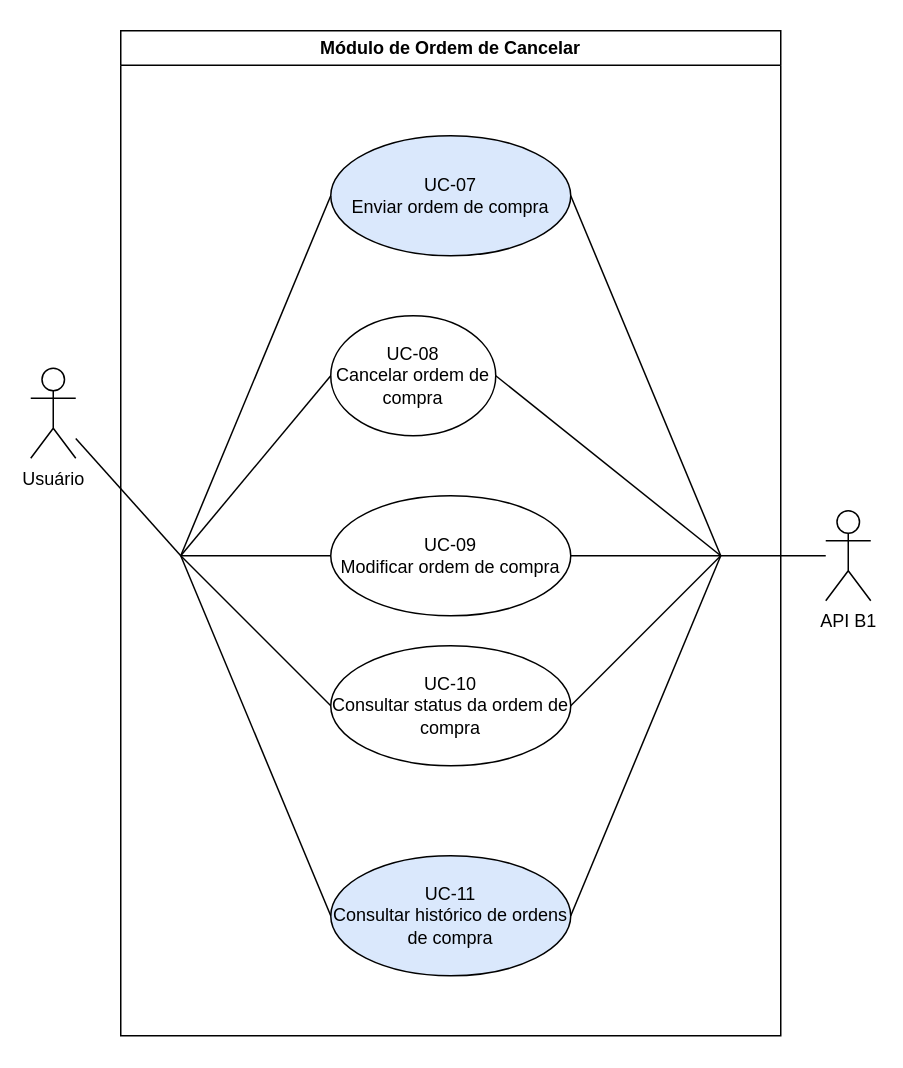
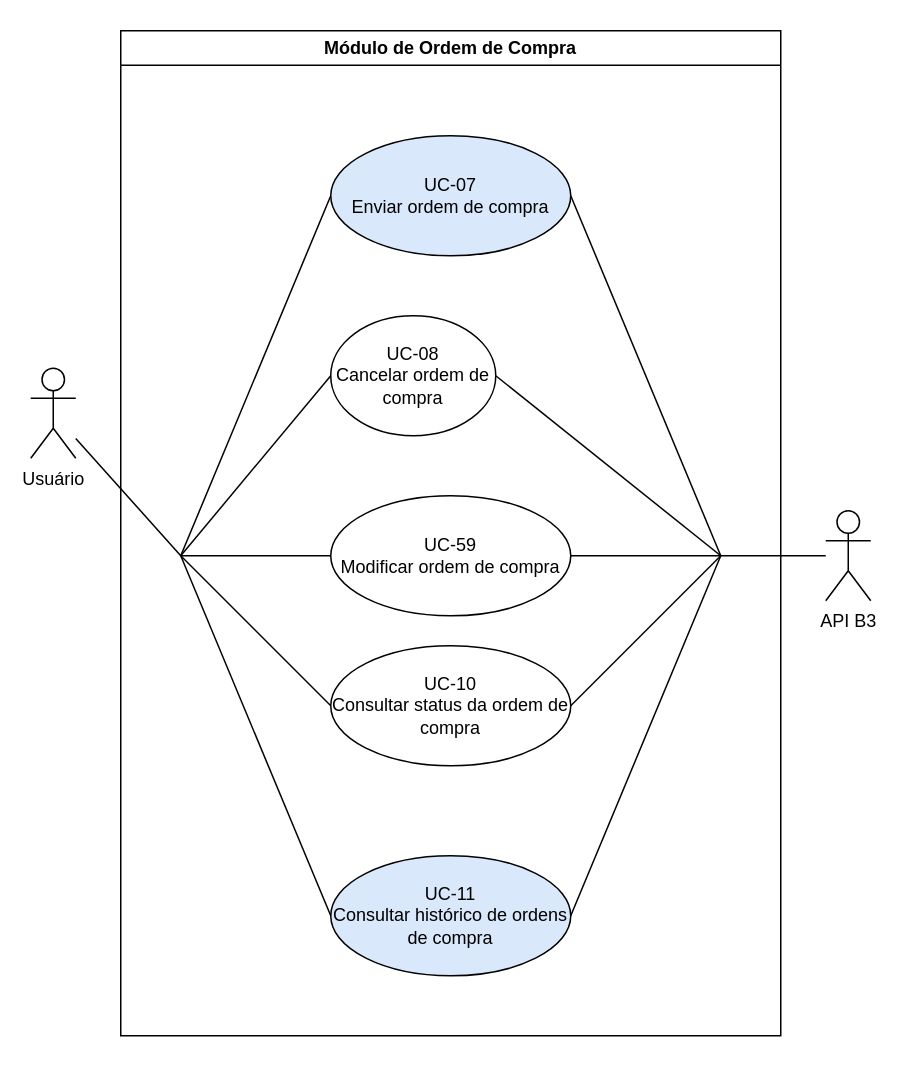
node "Módulo de Ordem de Cancelar": label "Módulo de Ordem de Cancelar" -> "Módulo de Ordem de Compra"
node "UC-09 Modificar ordem de compra": label "UC-09 Modificar ordem de compra" -> "UC-59 Modificar ordem de compra"
node "API B1": label "API B1" -> "API B3"
